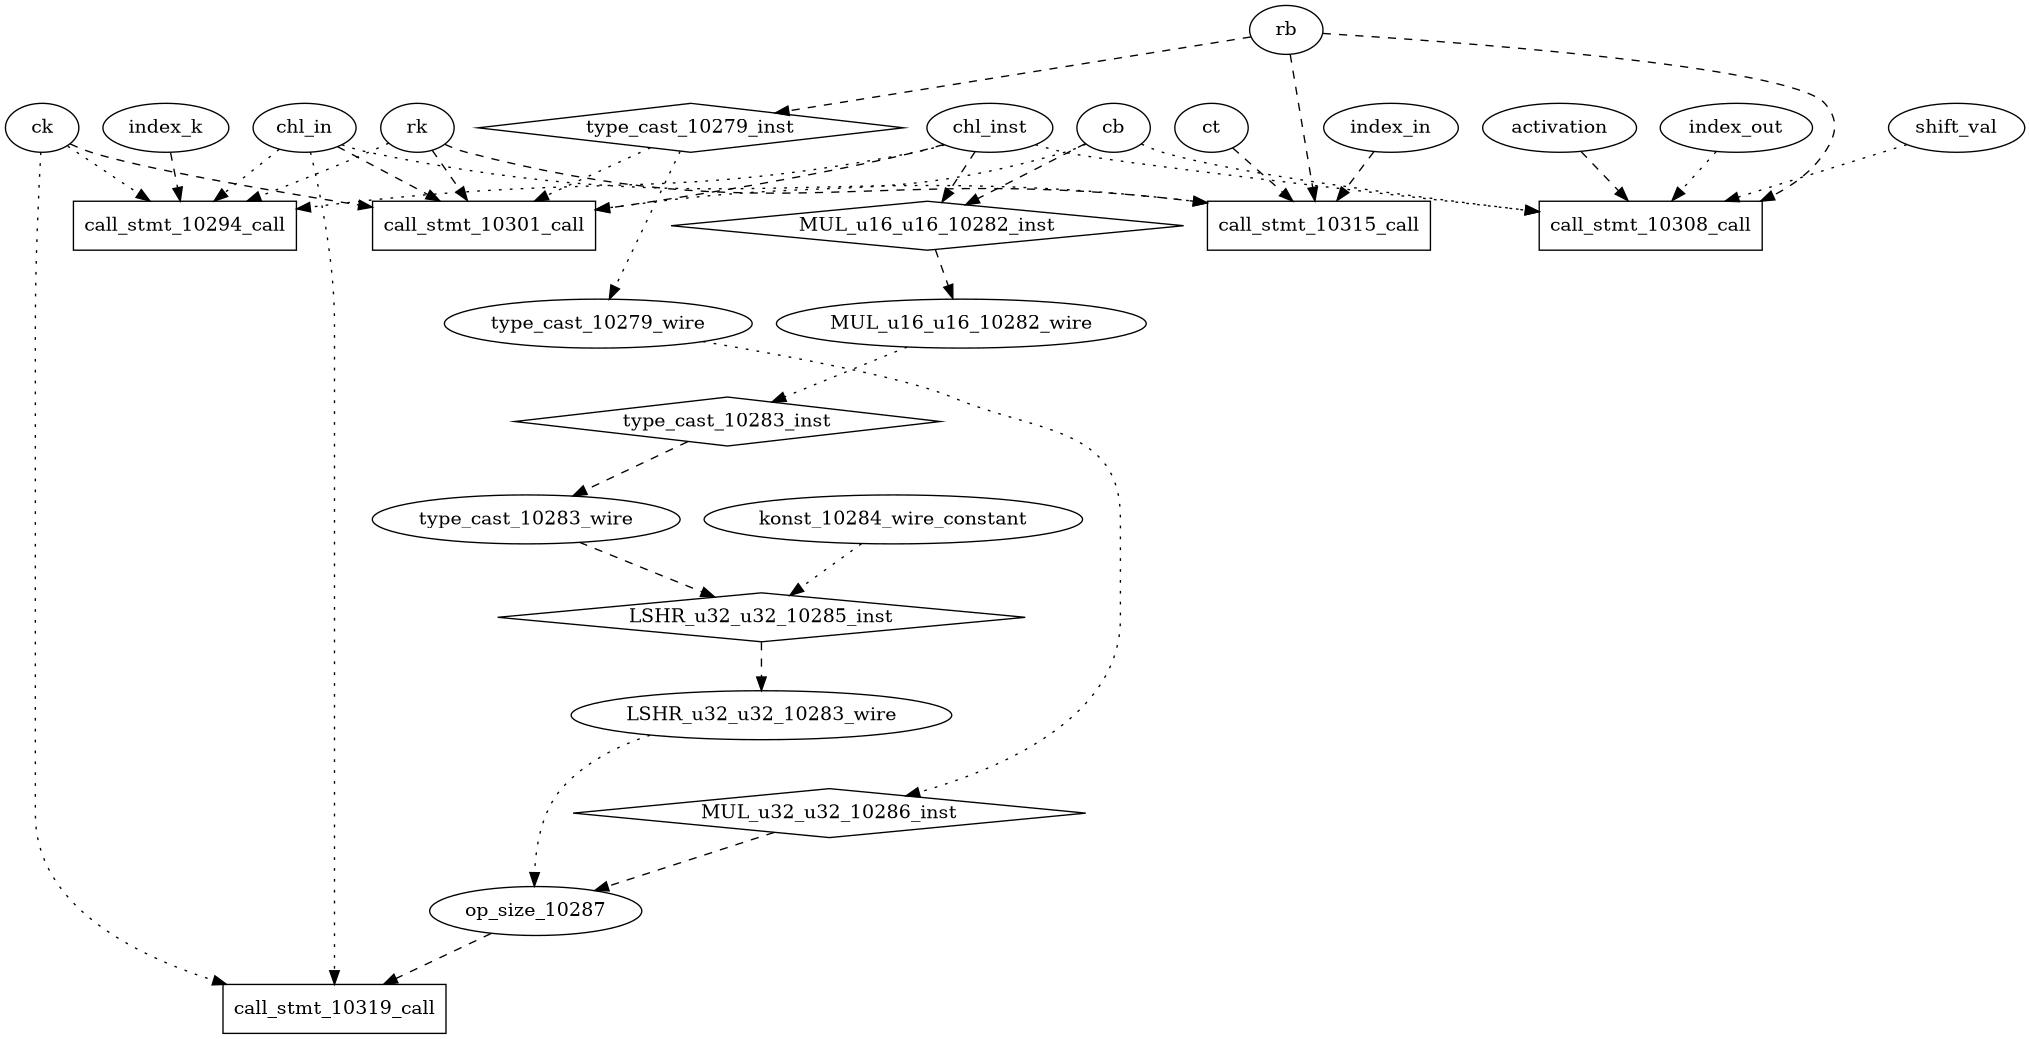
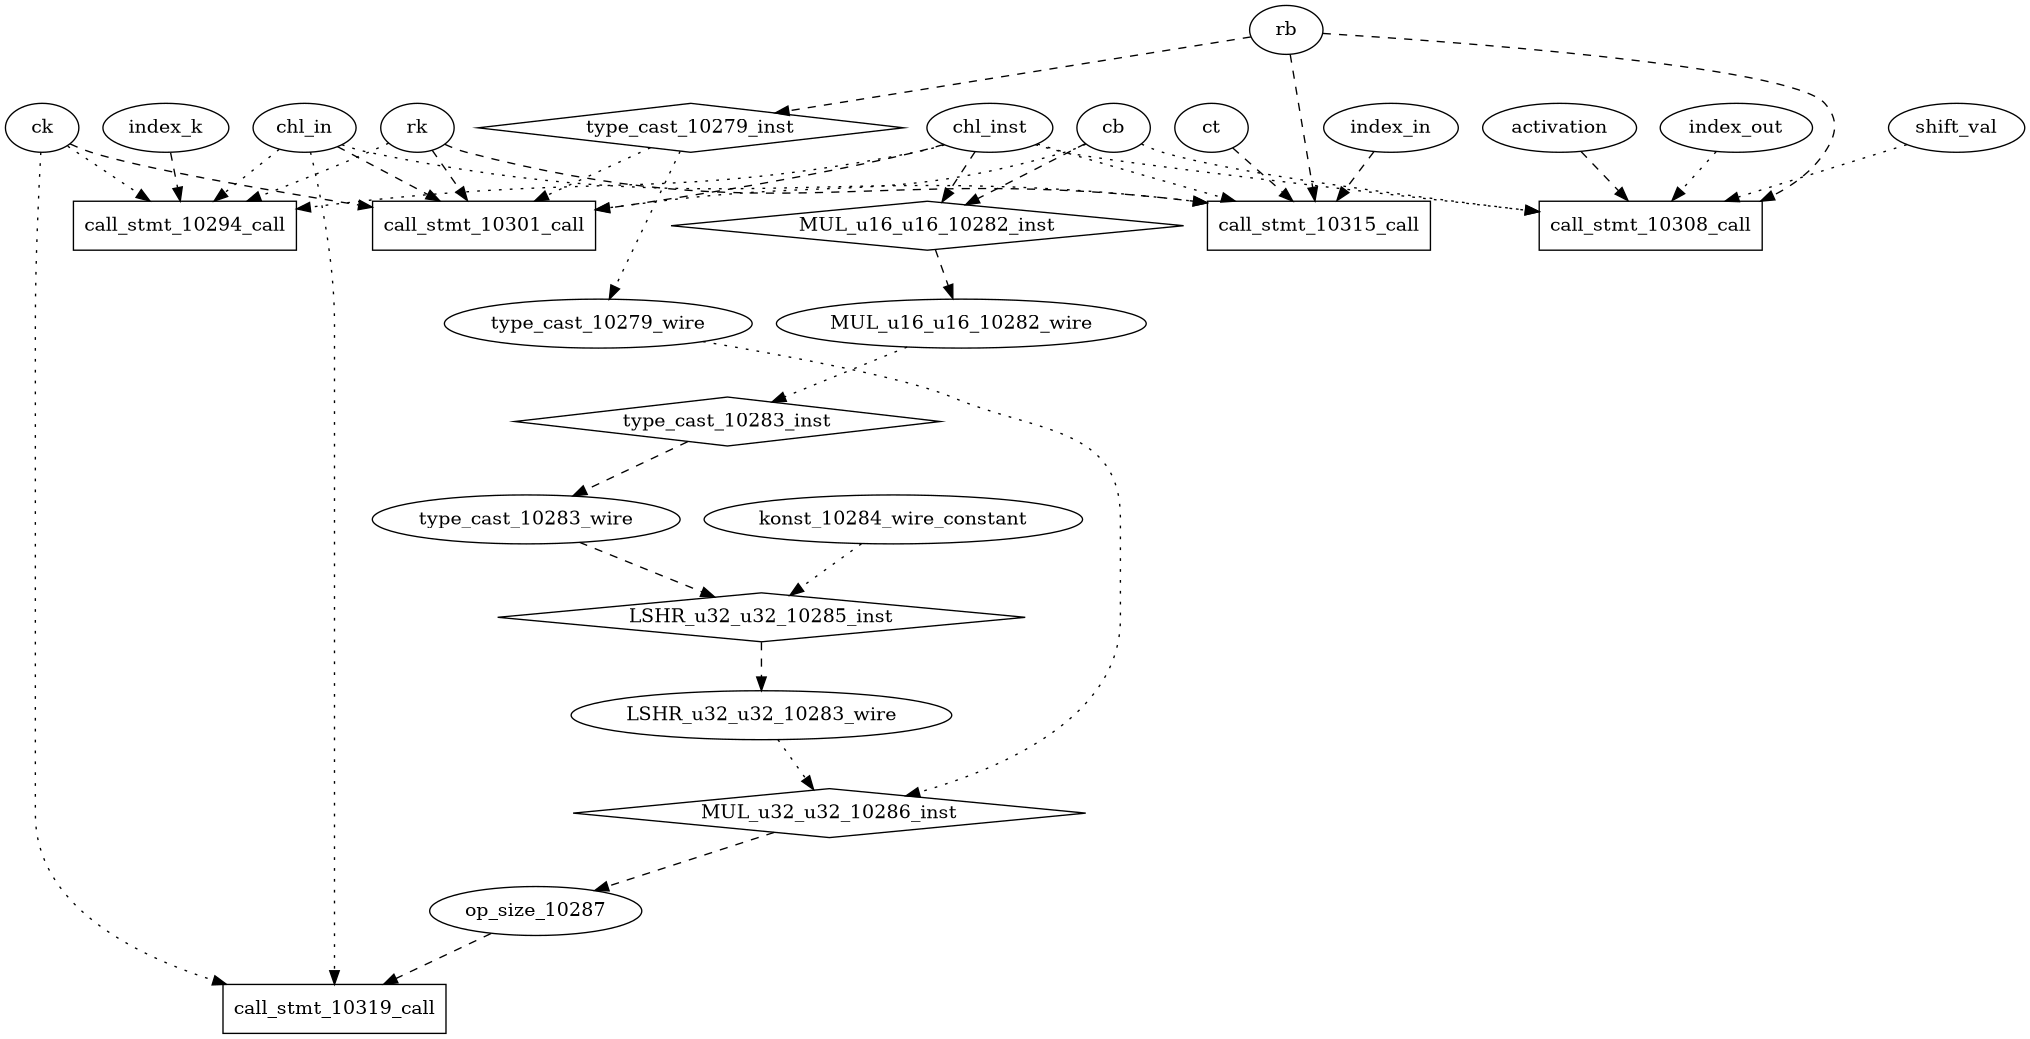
edge "chl_inst" -> "call_stmt_10315_call": added
edge "LSHR_u32_u32_10283_wire" -> "op_size_10287": now "LSHR_u32_u32_10283_wire" -> "MUL_u32_u32_10286_inst"
